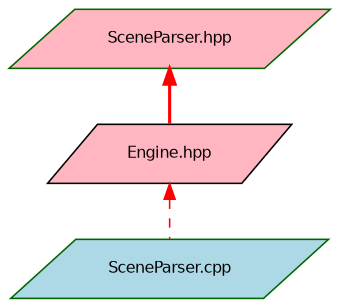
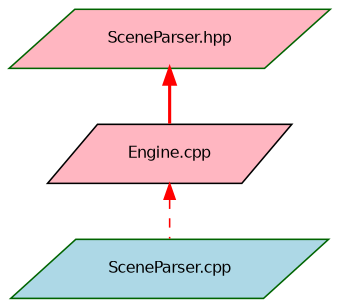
node "Engine.hpp": label "Engine.hpp" -> "Engine.cpp"
